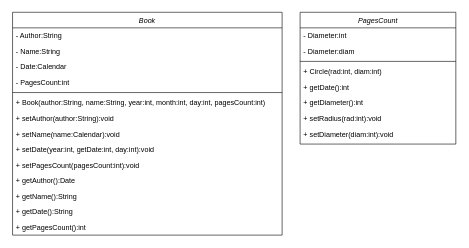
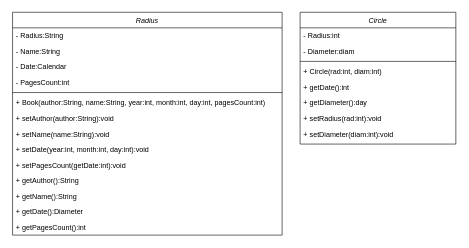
node "Book": label "Book" -> "Radius"
node "PagesCount": label "PagesCount" -> "Circle"
node "- Author:String": label "- Author:String" -> "- Radius:String"
node "- Diameter:int": label "- Diameter:int" -> "- Radius:int"
node "+ getDiameter():int": label "+ getDiameter():int" -> "+ getDiameter():day"
node "+ setName(name:Calendar):void": label "+ setName(name:Calendar):void" -> "+ setName(name:String):void"
node "+ setDate(year:int, getDate:int, day:int):void": label "+ setDate(year:int, getDate:int, day:int):void" -> "+ setDate(year:int, month:int, day:int):void"
node "+ setPagesCount(pagesCount:int):void": label "+ setPagesCount(pagesCount:int):void" -> "+ setPagesCount(getDate:int):void"
node "+ getAuthor():Date": label "+ getAuthor():Date" -> "+ getAuthor():String"
node "+ getDate():String": label "+ getDate():String" -> "+ getDate():Diameter"
